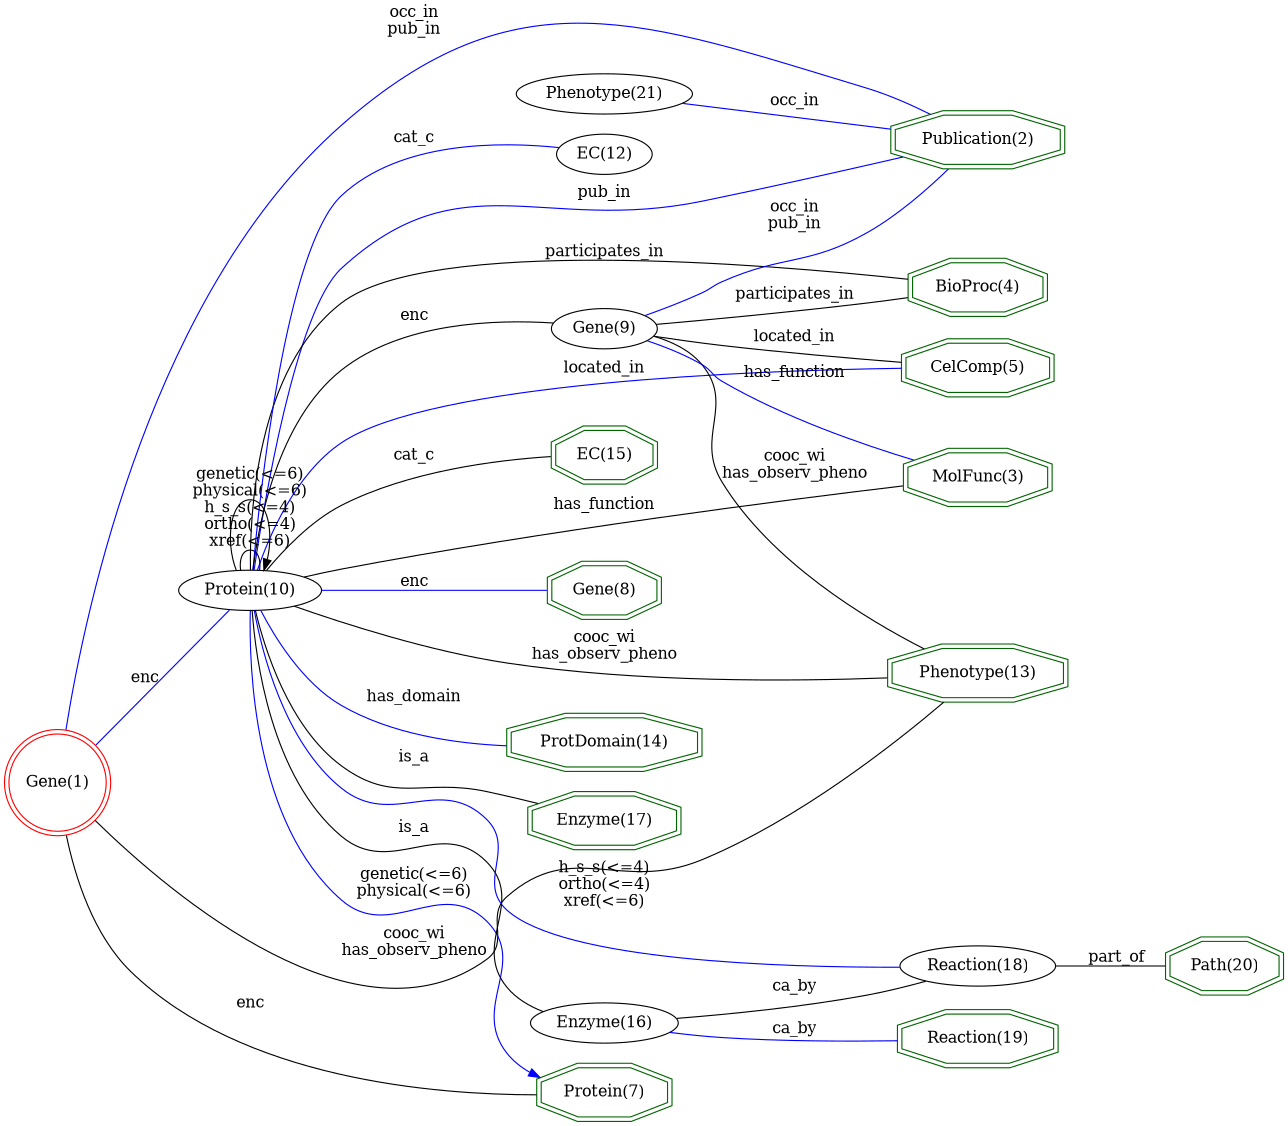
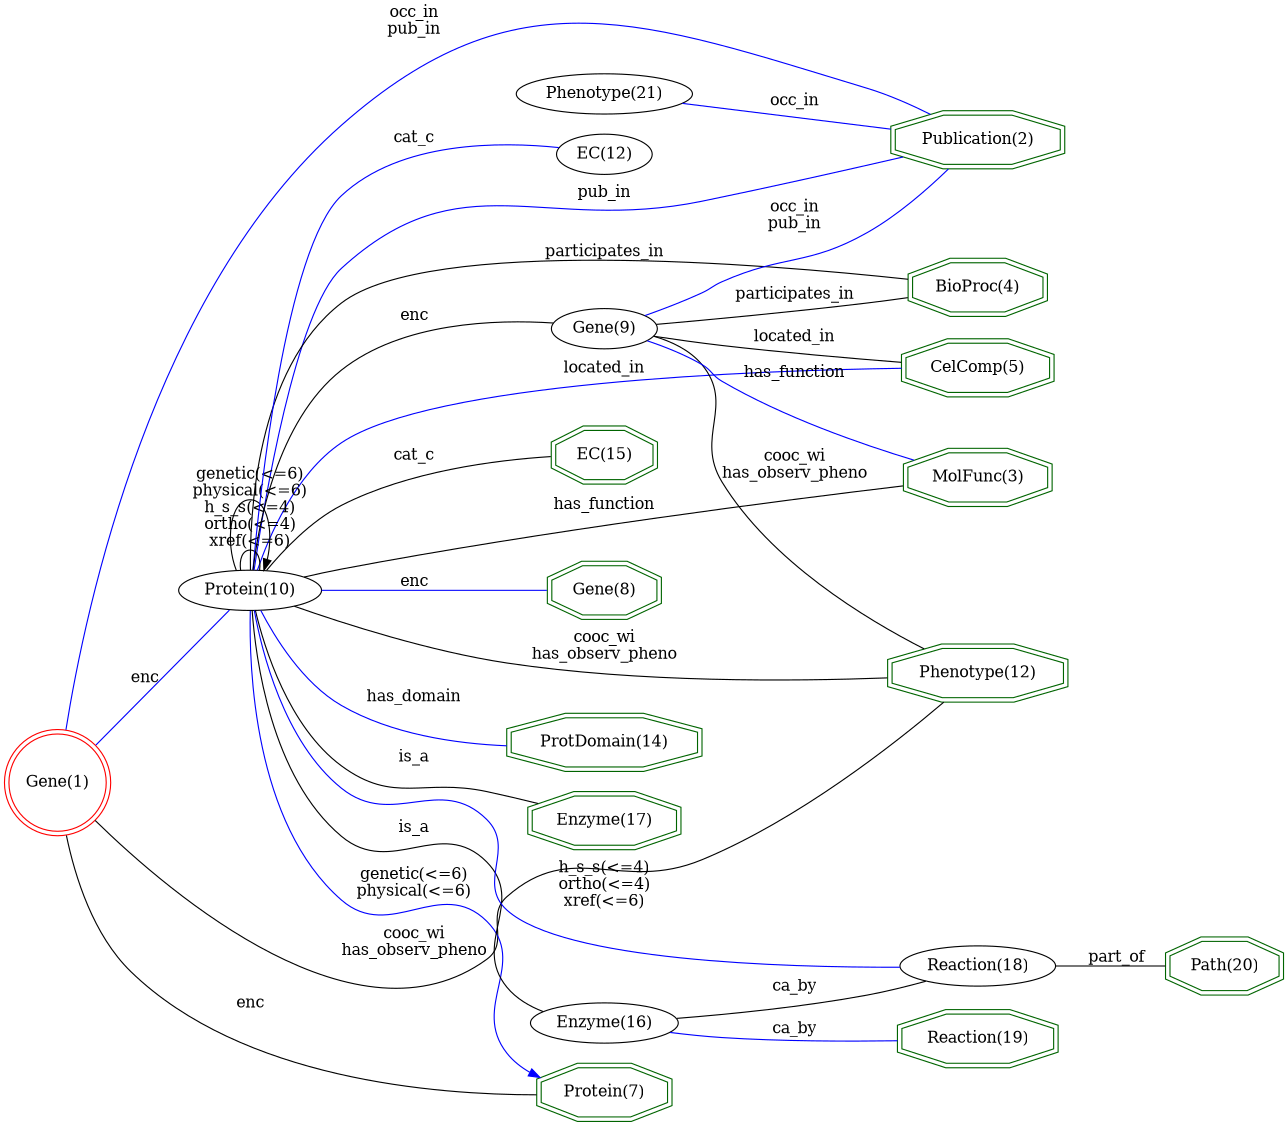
node "Phenotype(13)": label "Phenotype(13)" -> "Phenotype(12)"
